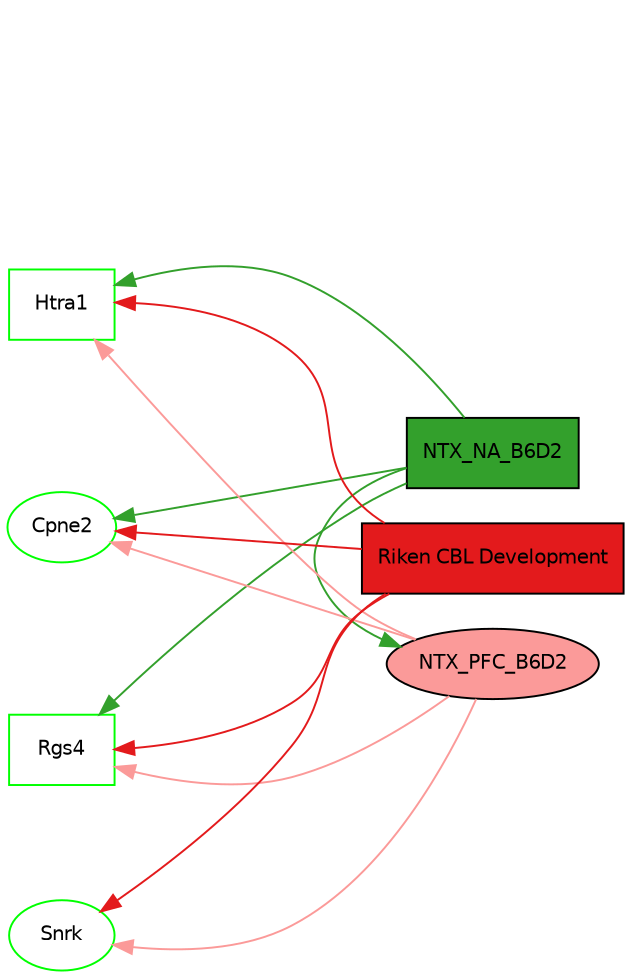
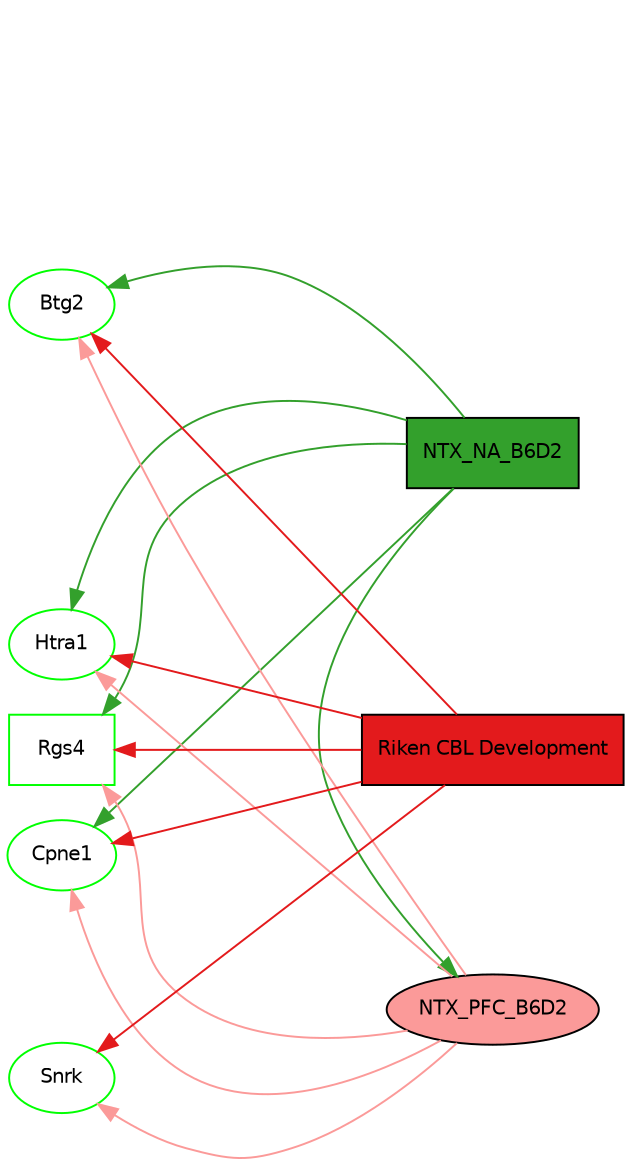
node "Btg2": added
node "Htra1": shape box -> ellipse
node "Cpne2": label "Cpne2" -> "Cpne1"
